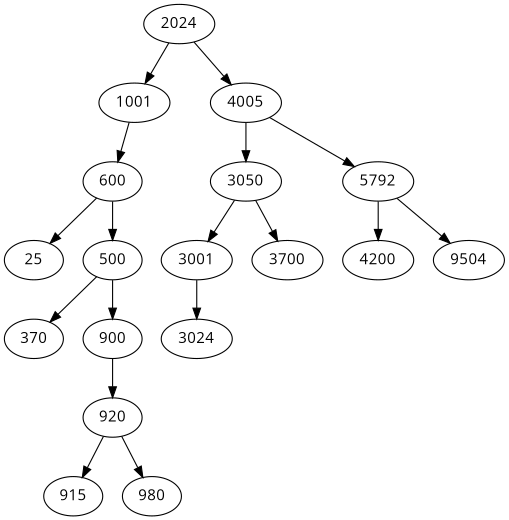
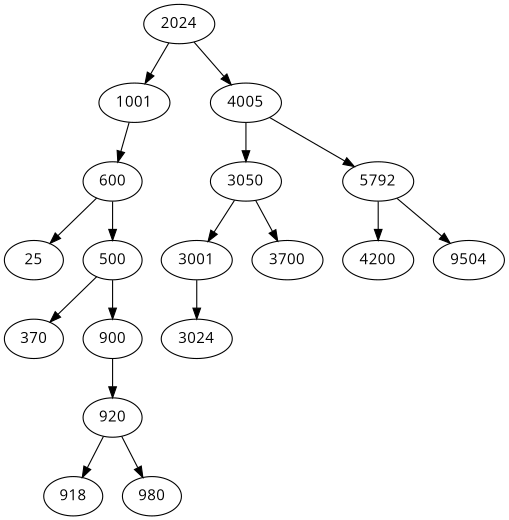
node "915": label "915" -> "918"
